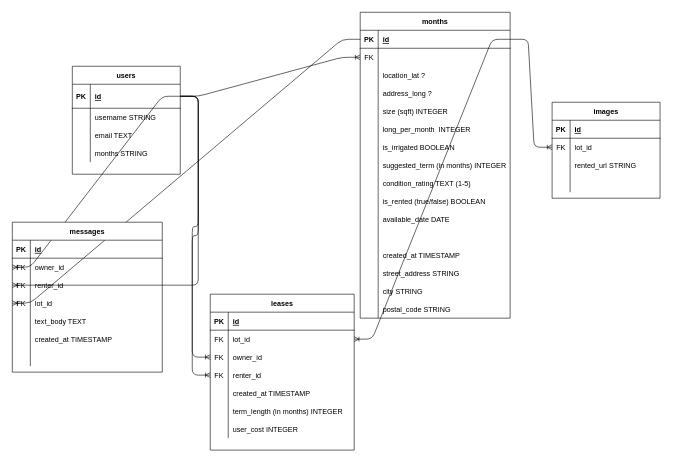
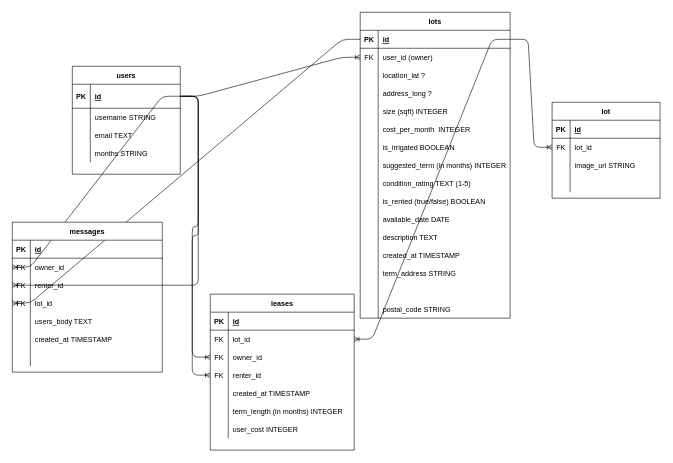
node "months": label "months" -> "lots"
node "user_id (owner)": added
node "images": label "images" -> "lot"
node "long_per_month INTEGER": label "long_per_month INTEGER" -> "cost_per_month INTEGER"
node "rented_url STRING": label "rented_url STRING" -> "image_url STRING"
node "description TEXT": added
node "street_address STRING": label "street_address STRING" -> "term_address STRING"
node "city STRING": removed
node "text_body TEXT": label "text_body TEXT" -> "users_body TEXT"
